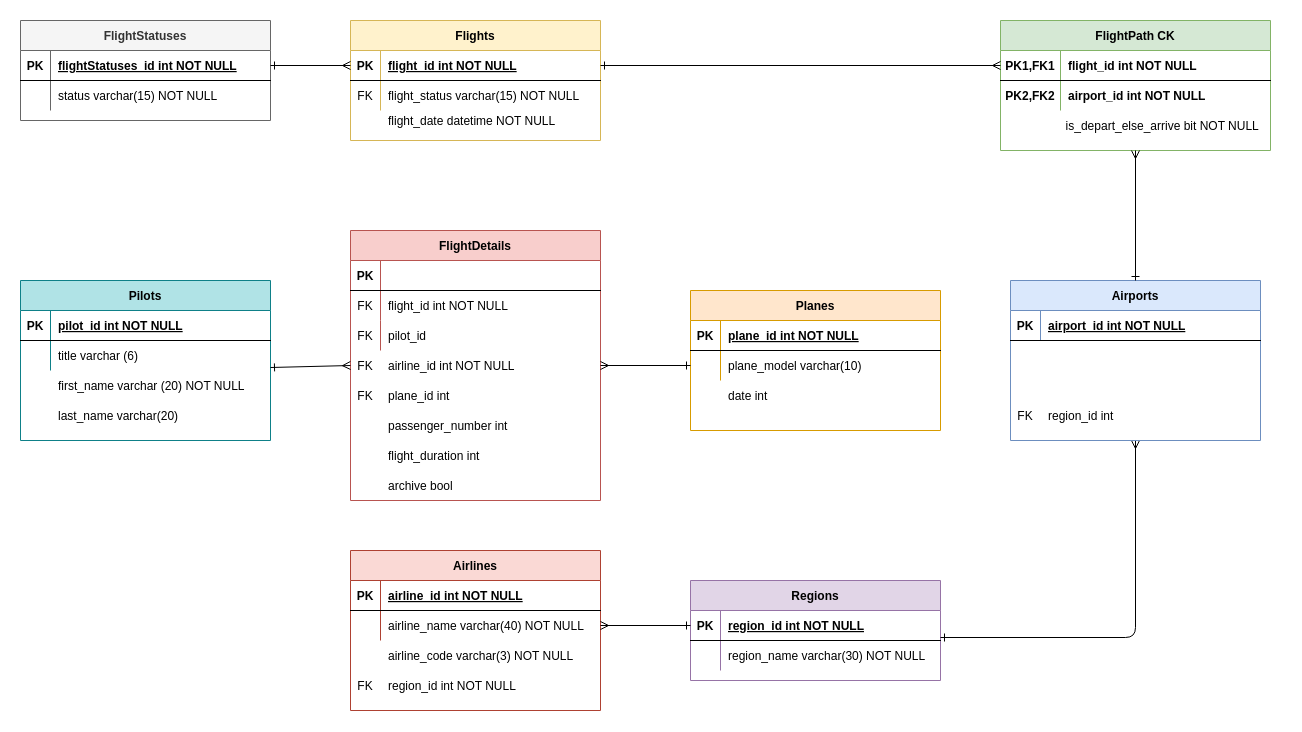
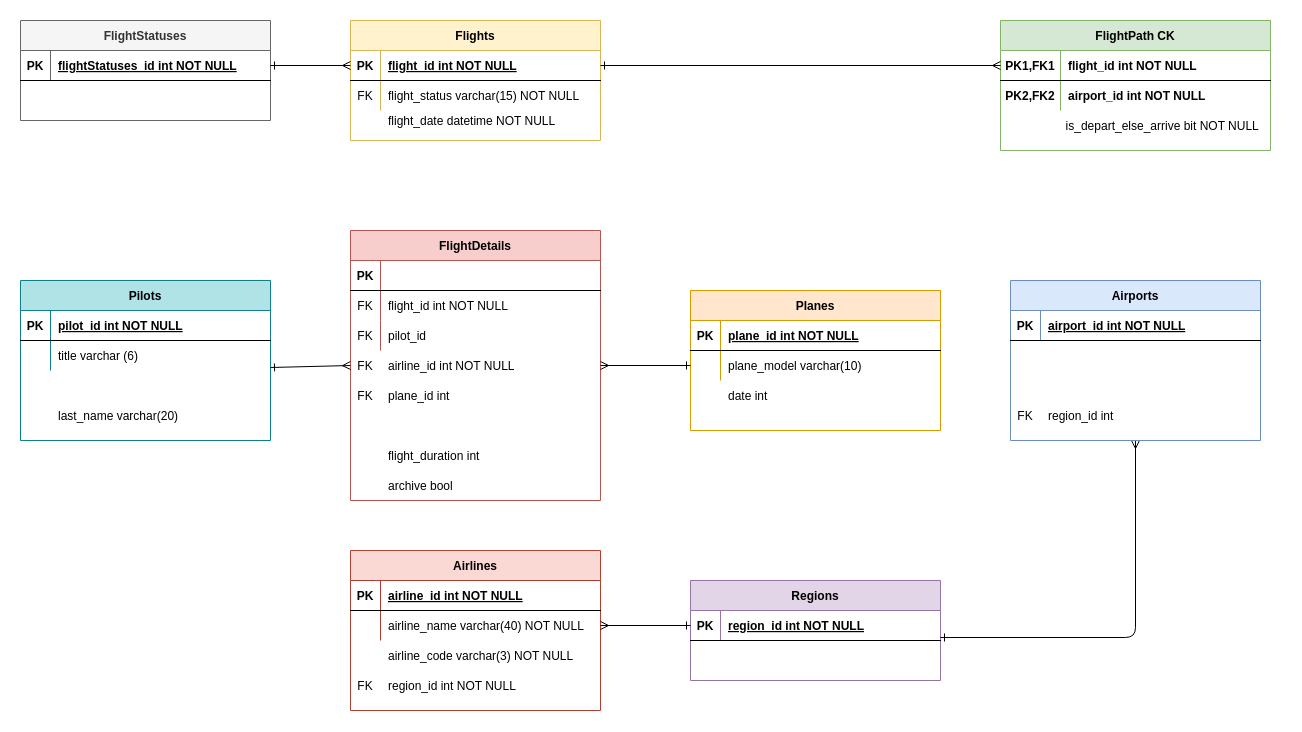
node "status varchar(15) NOT NULL": removed
edge "FlightPath CK" -- "Airports": removed
node "first_name varchar (20) NOT NULL": removed
node "passenger_number int": removed
node "region_name varchar(30) NOT NULL": removed
